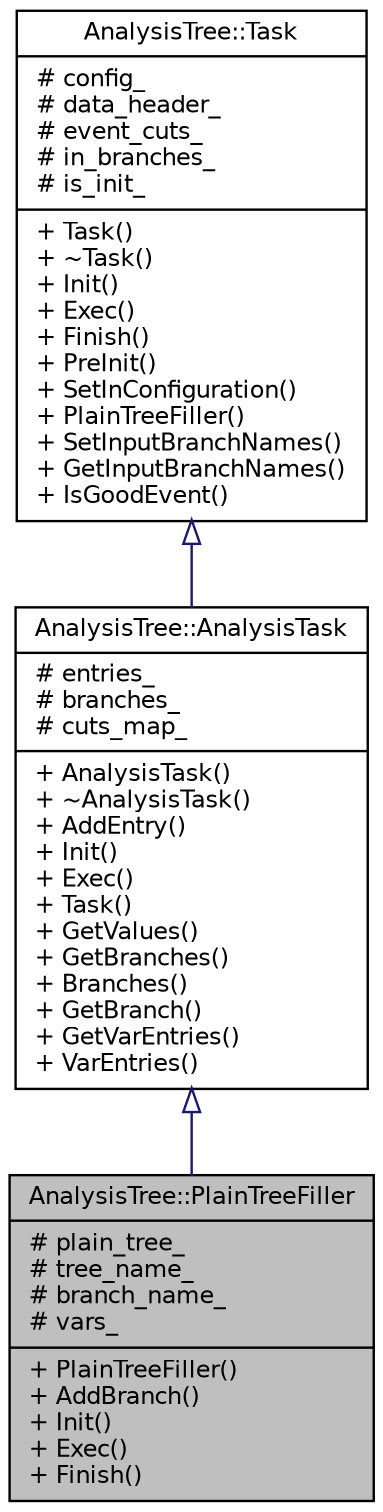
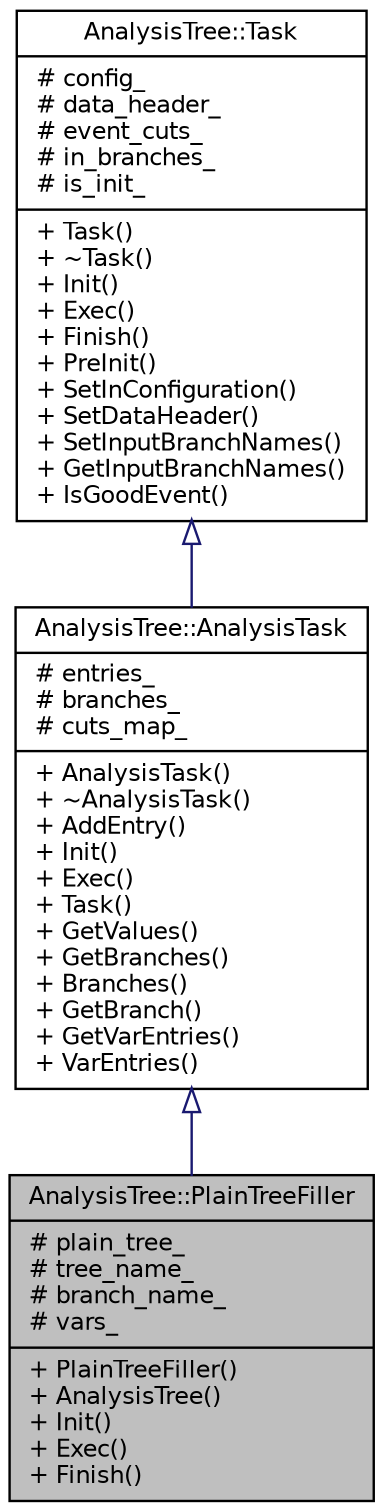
node "AnalysisTree::Task": text "+ PlainTreeFiller()" -> "+ SetDataHeader()"
node "AnalysisTree::PlainTreeFiller": text "+ AddBranch()" -> "+ AnalysisTree()"
